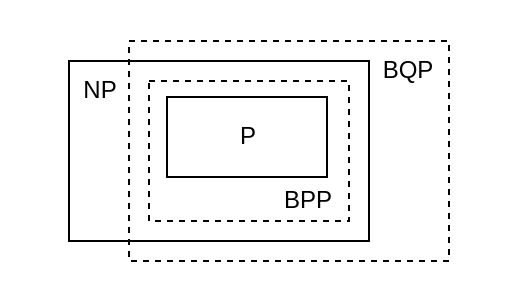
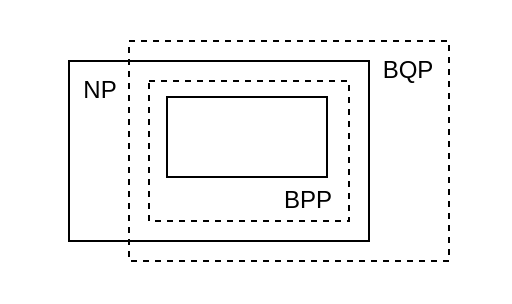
node "P": removed
